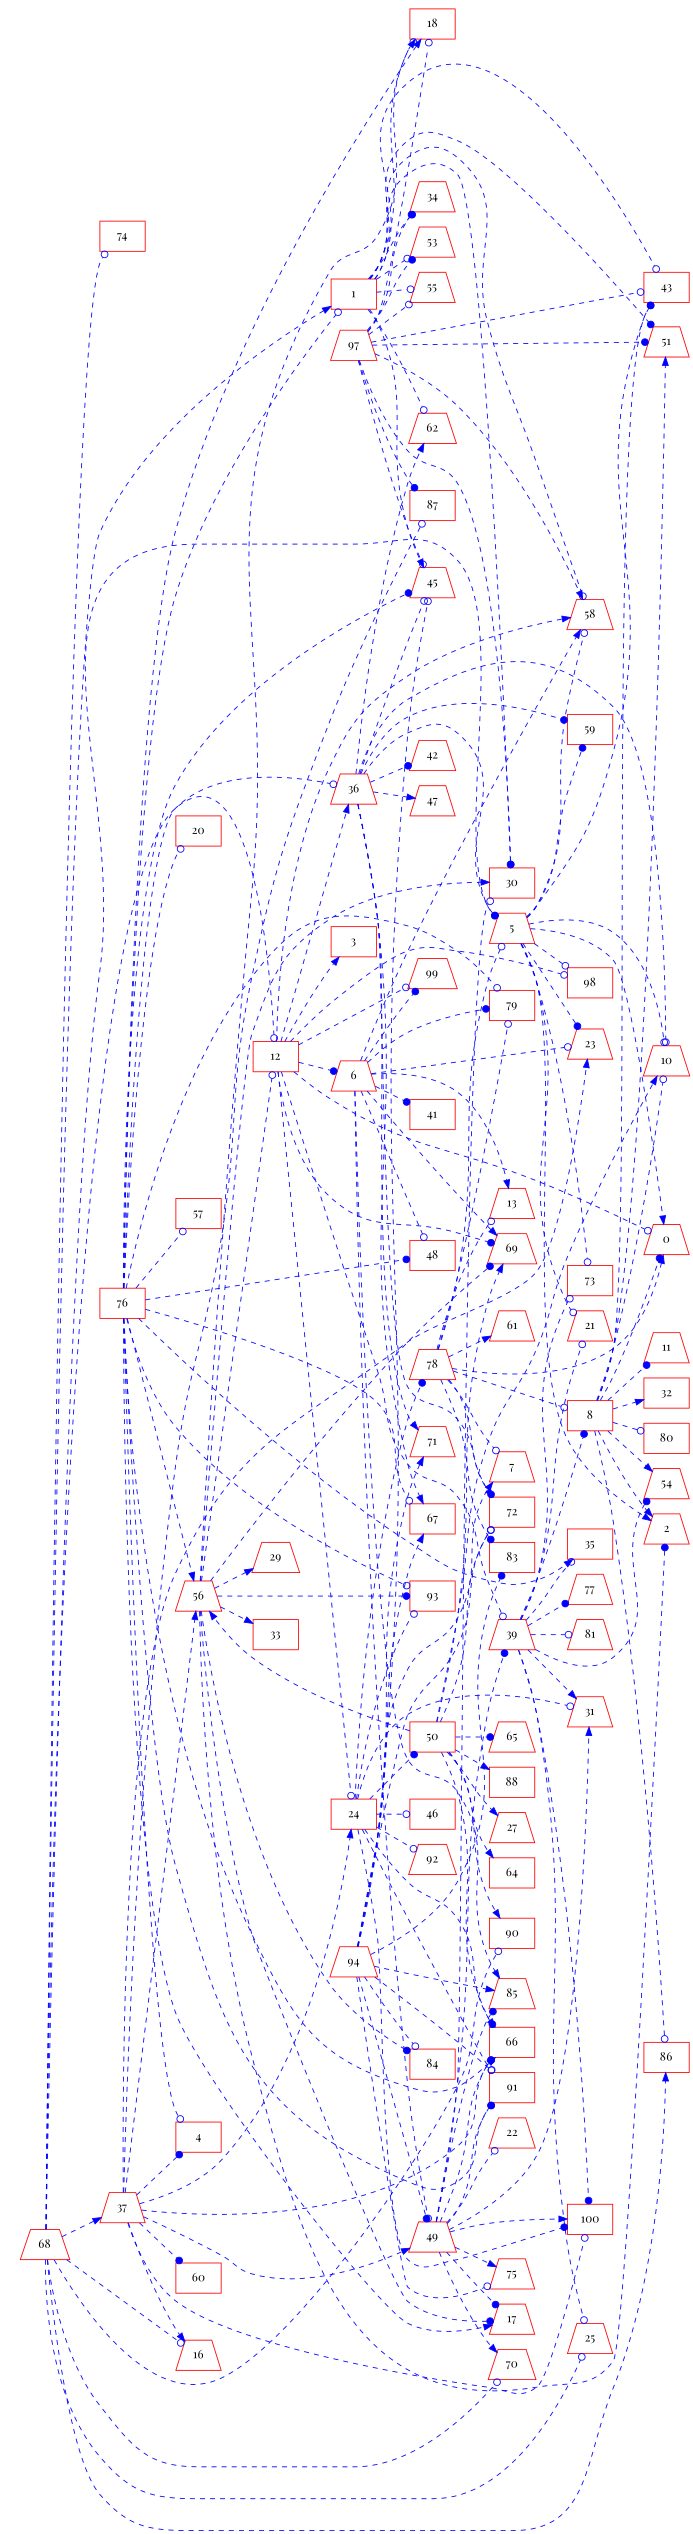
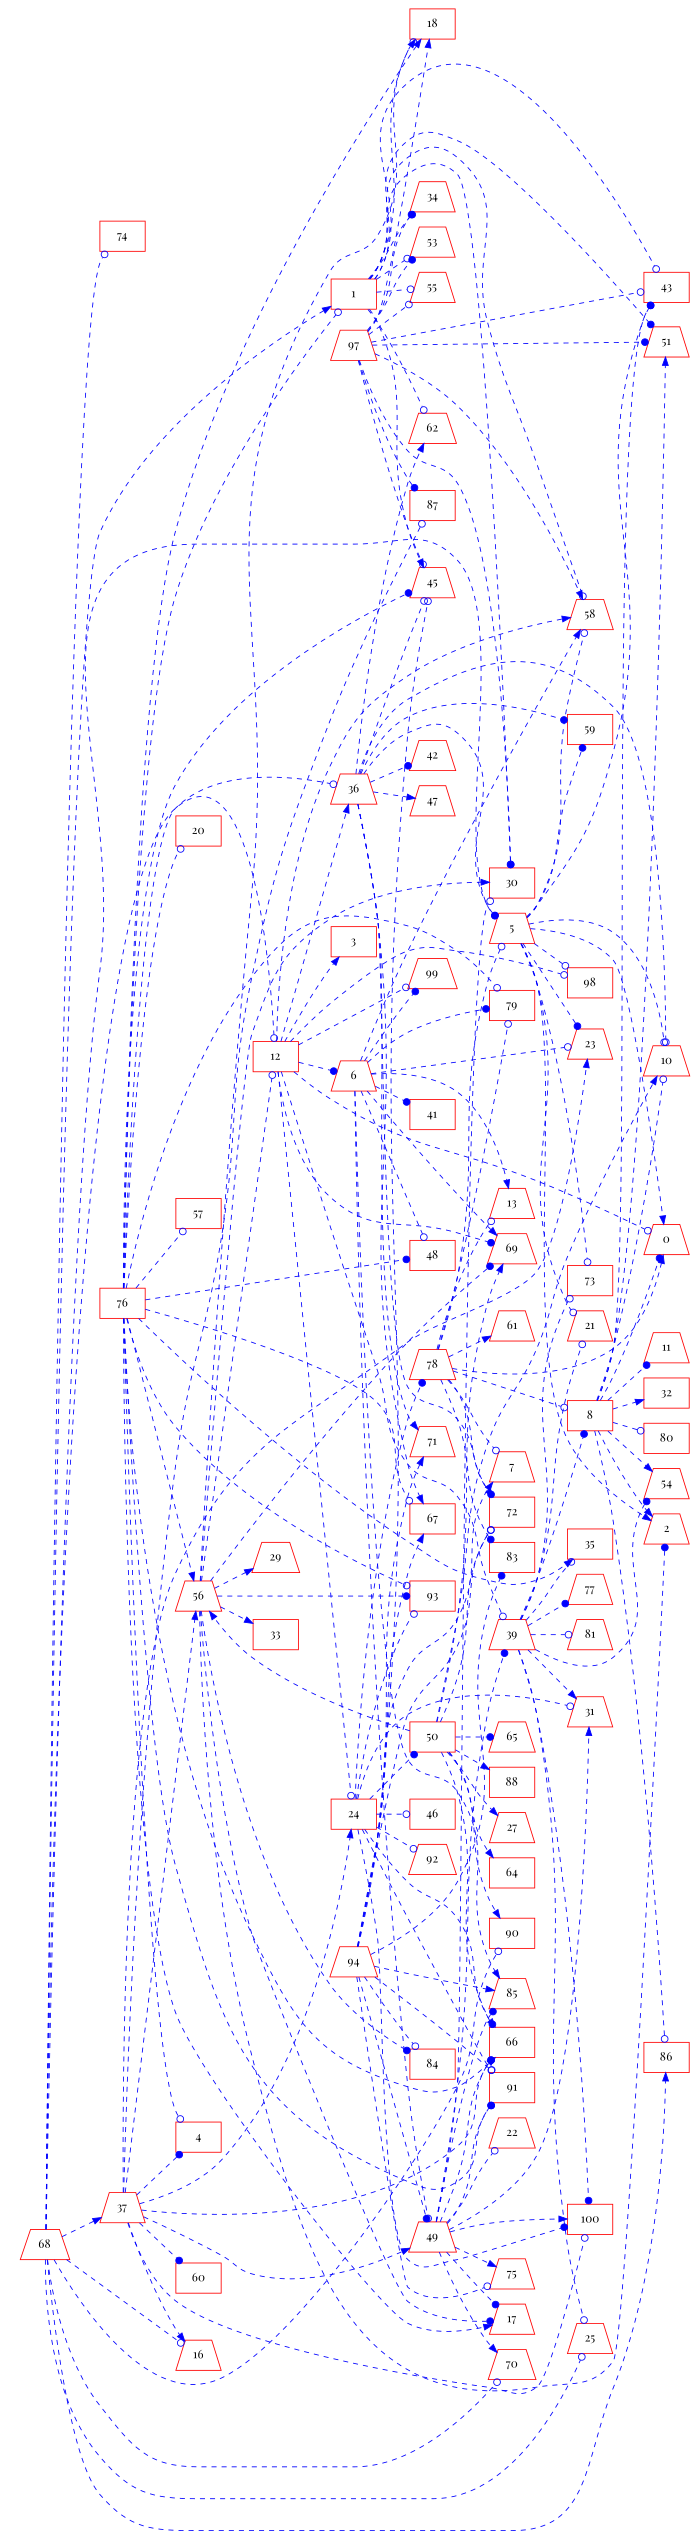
edge "97" -> "18": arrowhead odot -> normal
